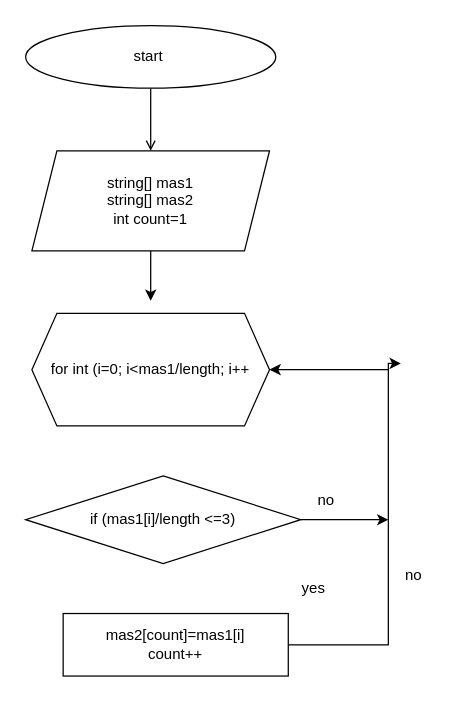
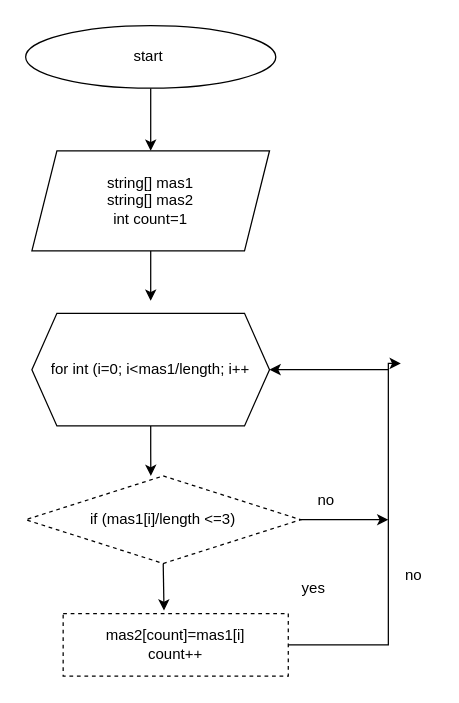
edge "start" -> "string[] mas1 string[] mas2 int count=1": arrowhead open -> classic
edge "for int (i=0; i<mas1/length; i++" -> "if (mas1[i]/length <=3)": added
node "if (mas1[i]/length <=3)": style solid -> dashed
edge "if (mas1[i]/length <=3)" -> "mas2[count]=mas1[i] count++": added
node "mas2[count]=mas1[i] count++": style solid -> dashed
